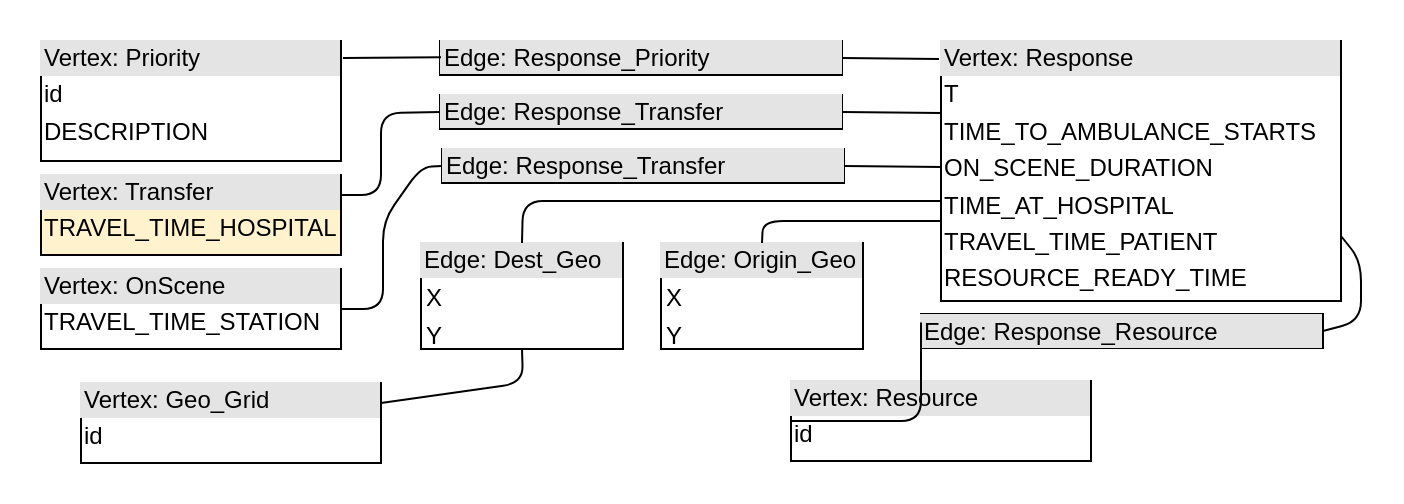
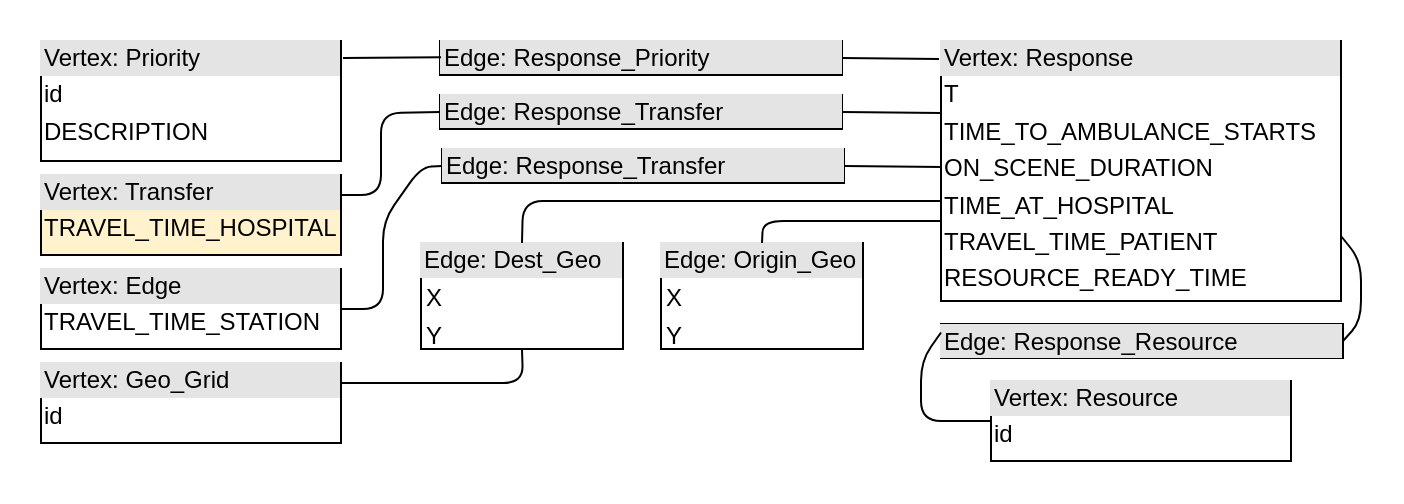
node "Vertex: OnScene TRAVEL_TIME_STATION": label "Vertex: OnScene TRAVEL_TIME_STATION" -> "Vertex: Edge TRAVEL_TIME_STATION"
node "Edge: Response_Resource": moved (1122, 331) -> (1142, 341)
node "Vertex: Resource id": moved (941, 421) -> (1141, 421)
node "Vertex: Geo_Grid id": moved (231, 423) -> (191, 403)
